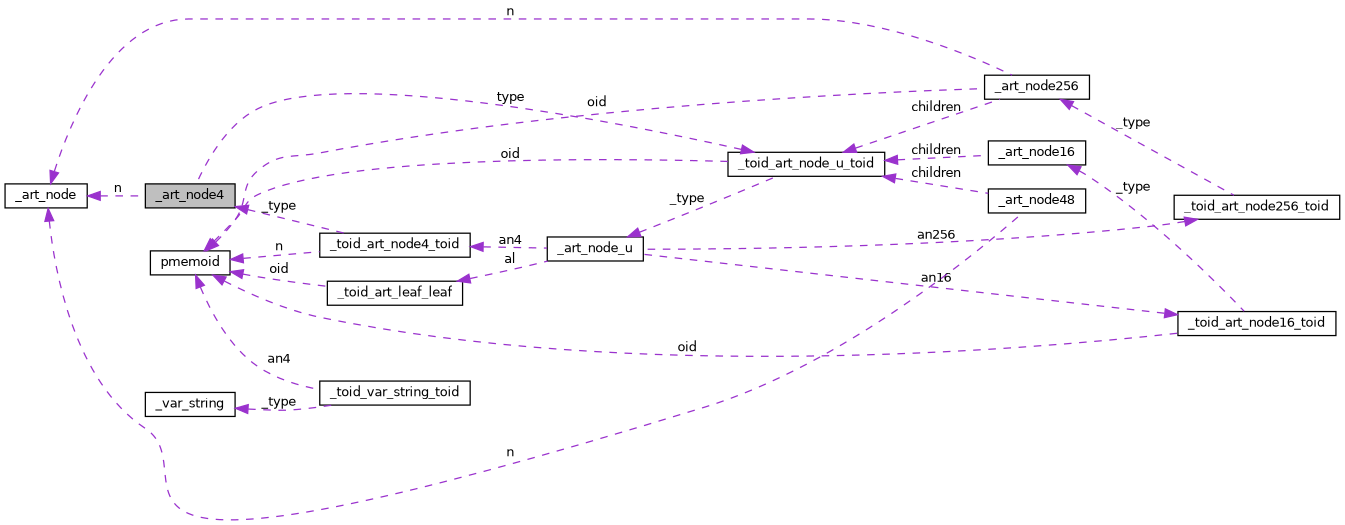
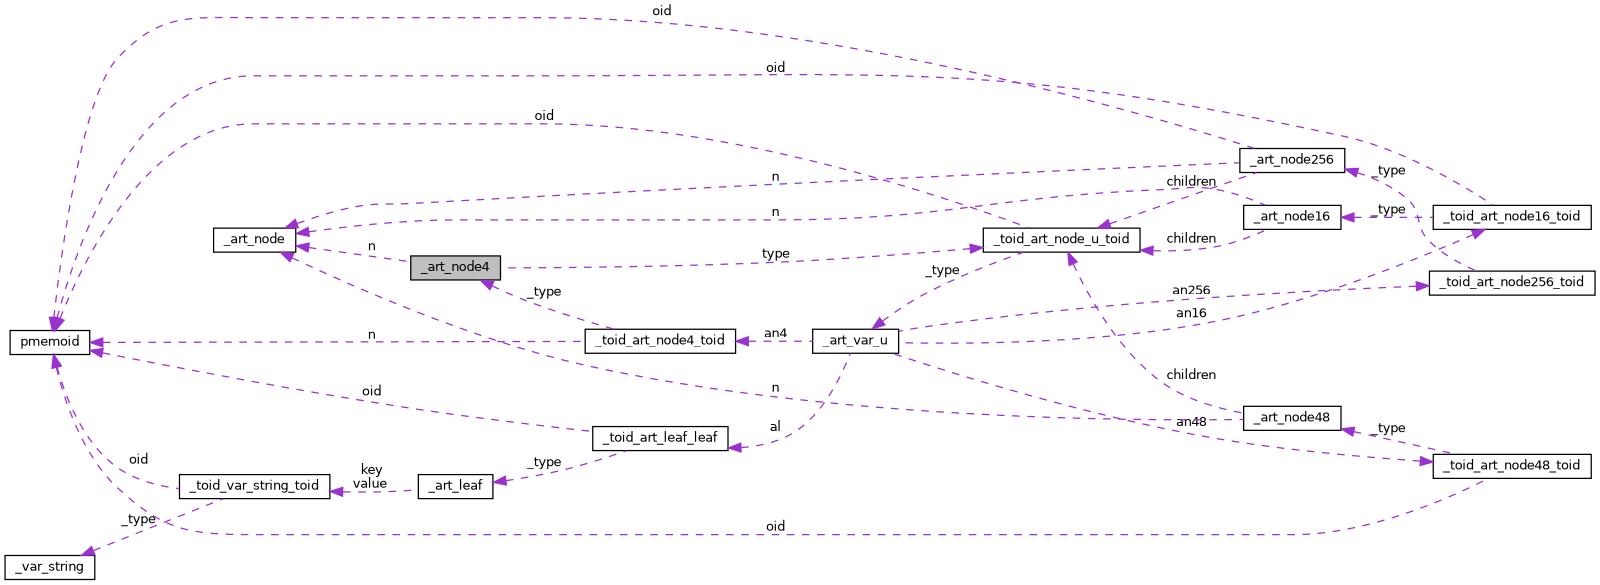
edge "_art_node16" -> "_art_node": added, label "n"
node "_art_node_u": label "_art_node_u" -> "_art_var_u"
edge "_toid_var_string_toid" -> "pmemoid": label " an4" -> " oid"
node "_toid_art_node48_toid": added
node "_art_leaf": added
